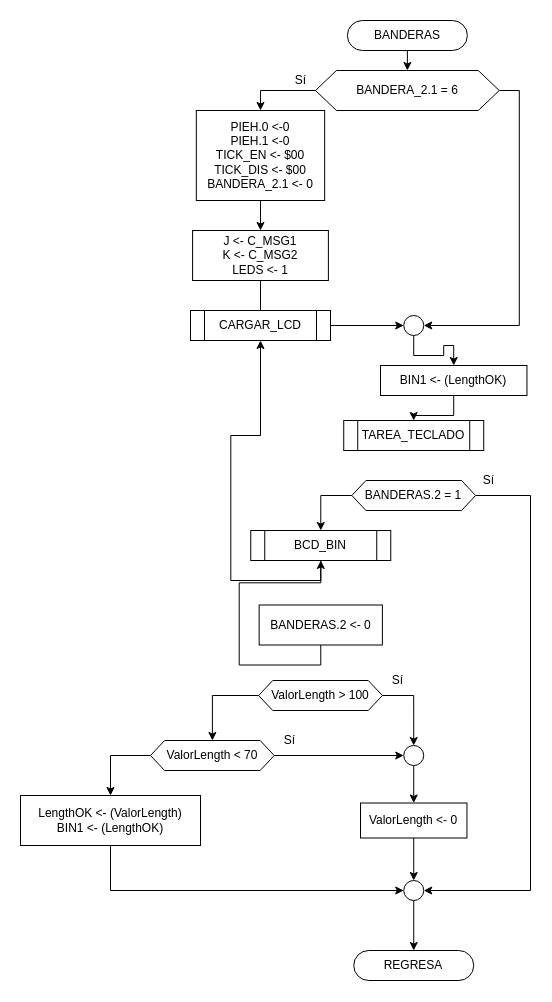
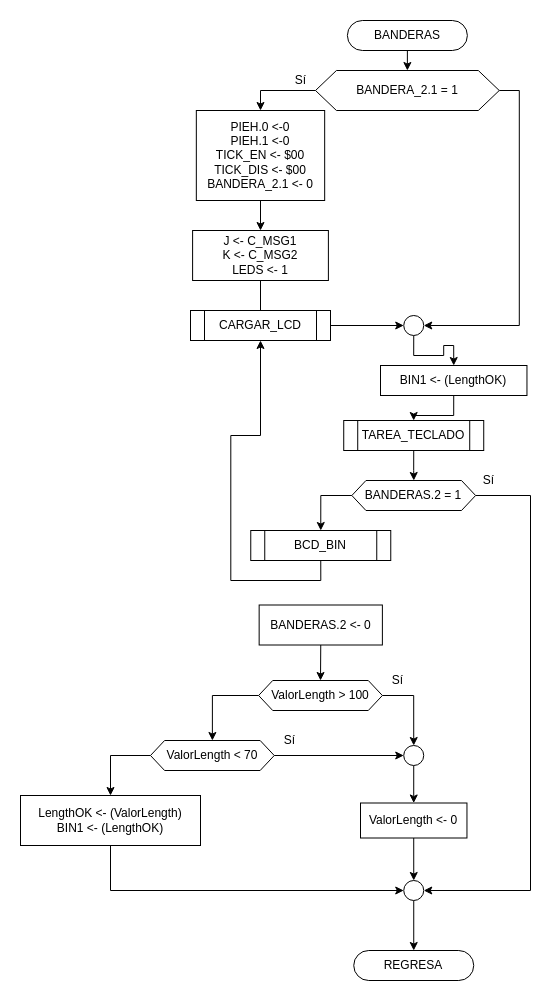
node "BANDERA_2.1 = 6": label "BANDERA_2.1 = 6" -> "BANDERA_2.1 = 1"
edge "TAREA_TECLADO" -> "BANDERAS.2 = 1": added
edge "BANDERAS.2 <- 0" -> "BCD_BIN": now "BANDERAS.2 <- 0" -> "ValorLength > 100"
